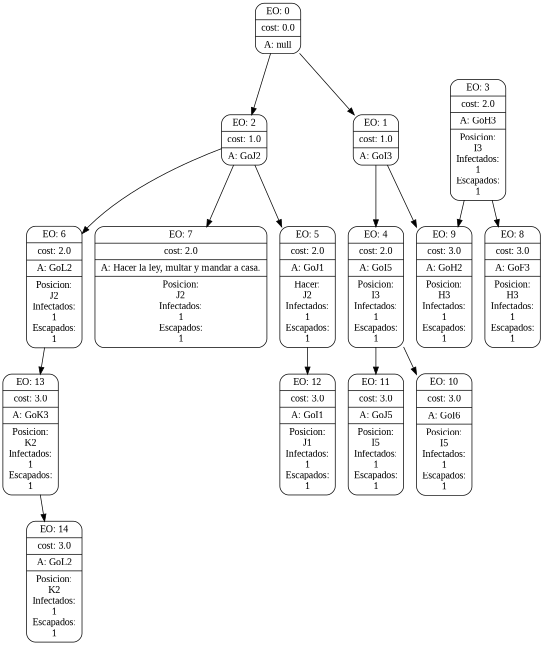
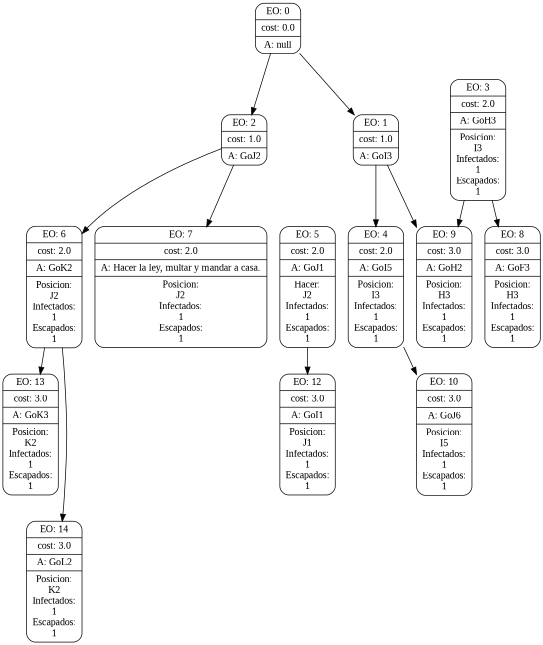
edge "EO: 2" -> "EO: 5": removed
node "EO: 6": text "A: GoL2" -> "A: GoK2"
node "EO: 10": text "A: GoI6" -> "A: GoJ6"
node "EO: 11": removed
edge "EO: 13" -> "EO: 14": now "EO: 6" -> "EO: 14"
